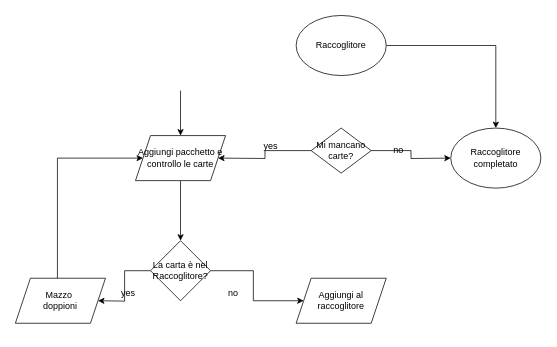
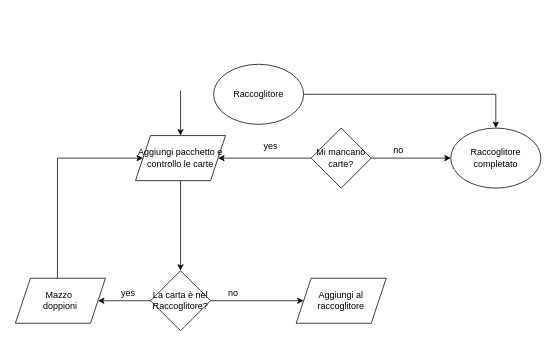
node "Raccoglitore": moved (341, 45) -> (258, 94)
node "Mi mancano carte?": size 60x45 -> 60x60
node "La carta è nel Raccoglitore?": moved (180, 270) -> (180, 300)
